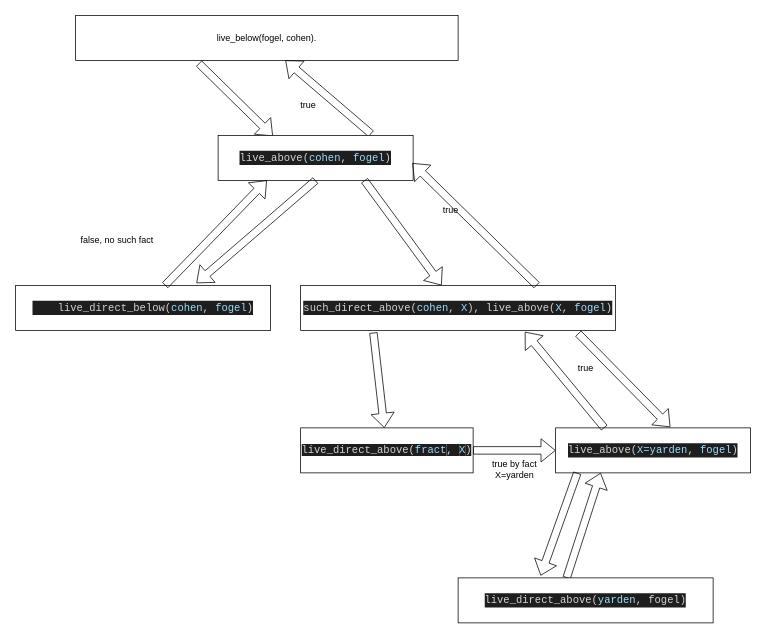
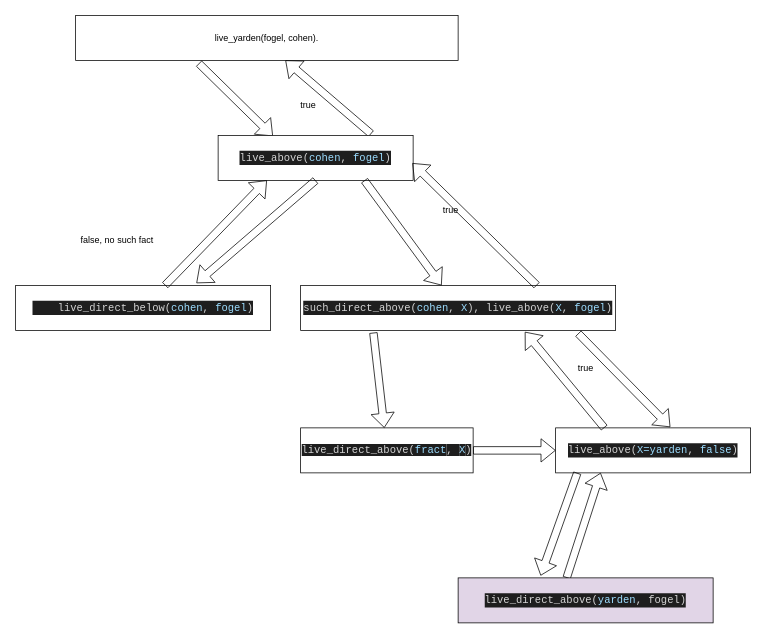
node "live_below(fogel, cohen).": label "live_below(fogel, cohen)." -> "live_yarden(fogel, cohen)."
node "live_above(X=yarden, fogel)": label "live_above(X=yarden, fogel)" -> "live_above(X=yarden, false)"
node "true by fact X=yarden": removed
node "live_direct_above(yarden, fogel)": fillcolor #ffffff -> #e1d5e7
